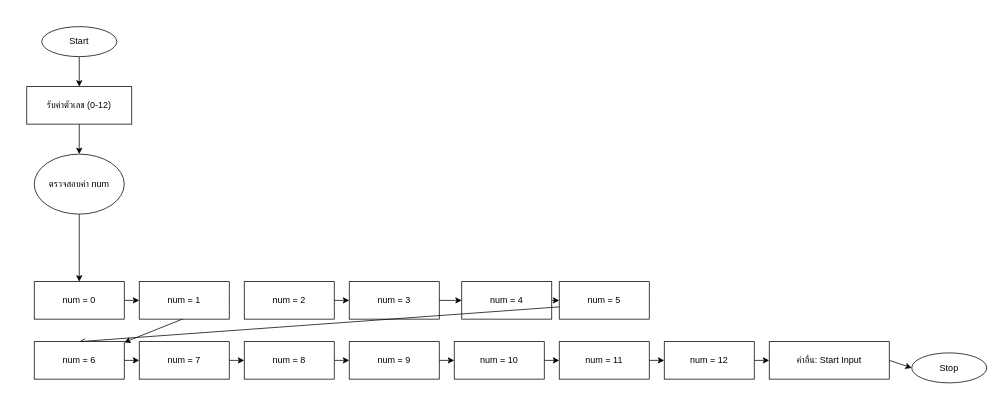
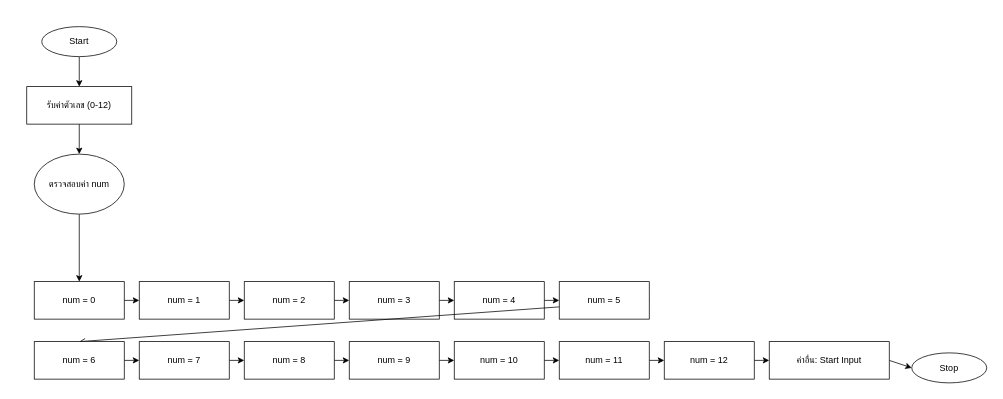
node "num = 4": moved (507, 300) -> (499, 300)
edge "num = 1" -> "num = 6": now "num = 1" -> "num = 2"
